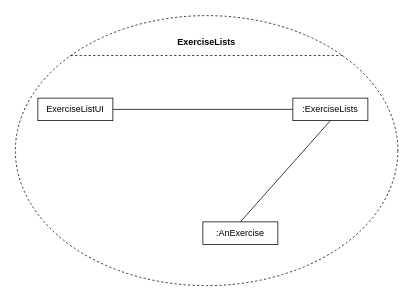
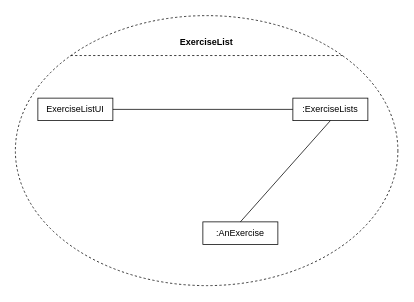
node "ExerciseLists": label "ExerciseLists" -> "ExerciseList"
